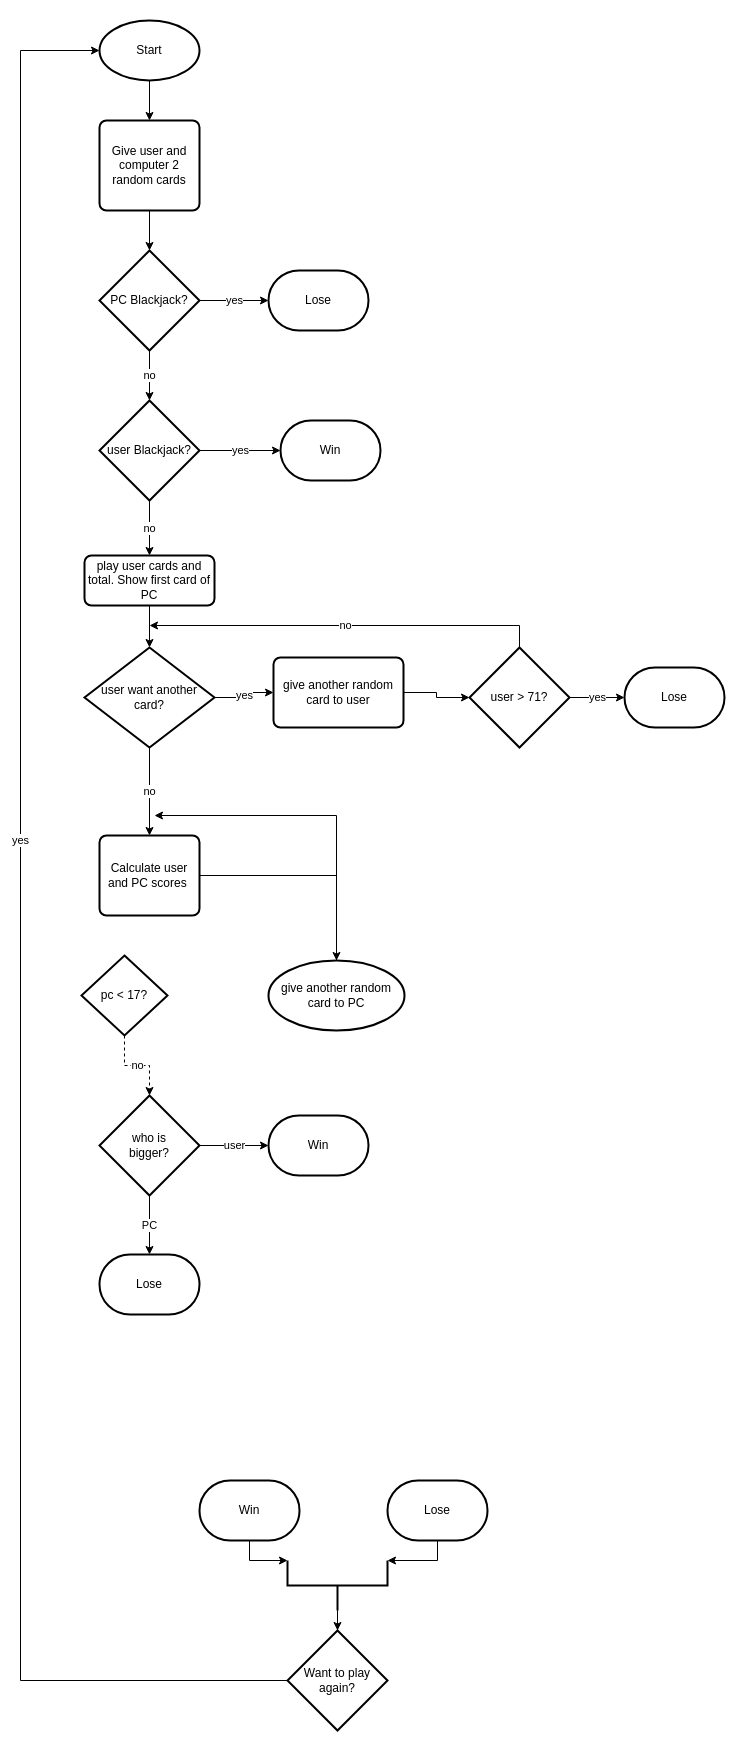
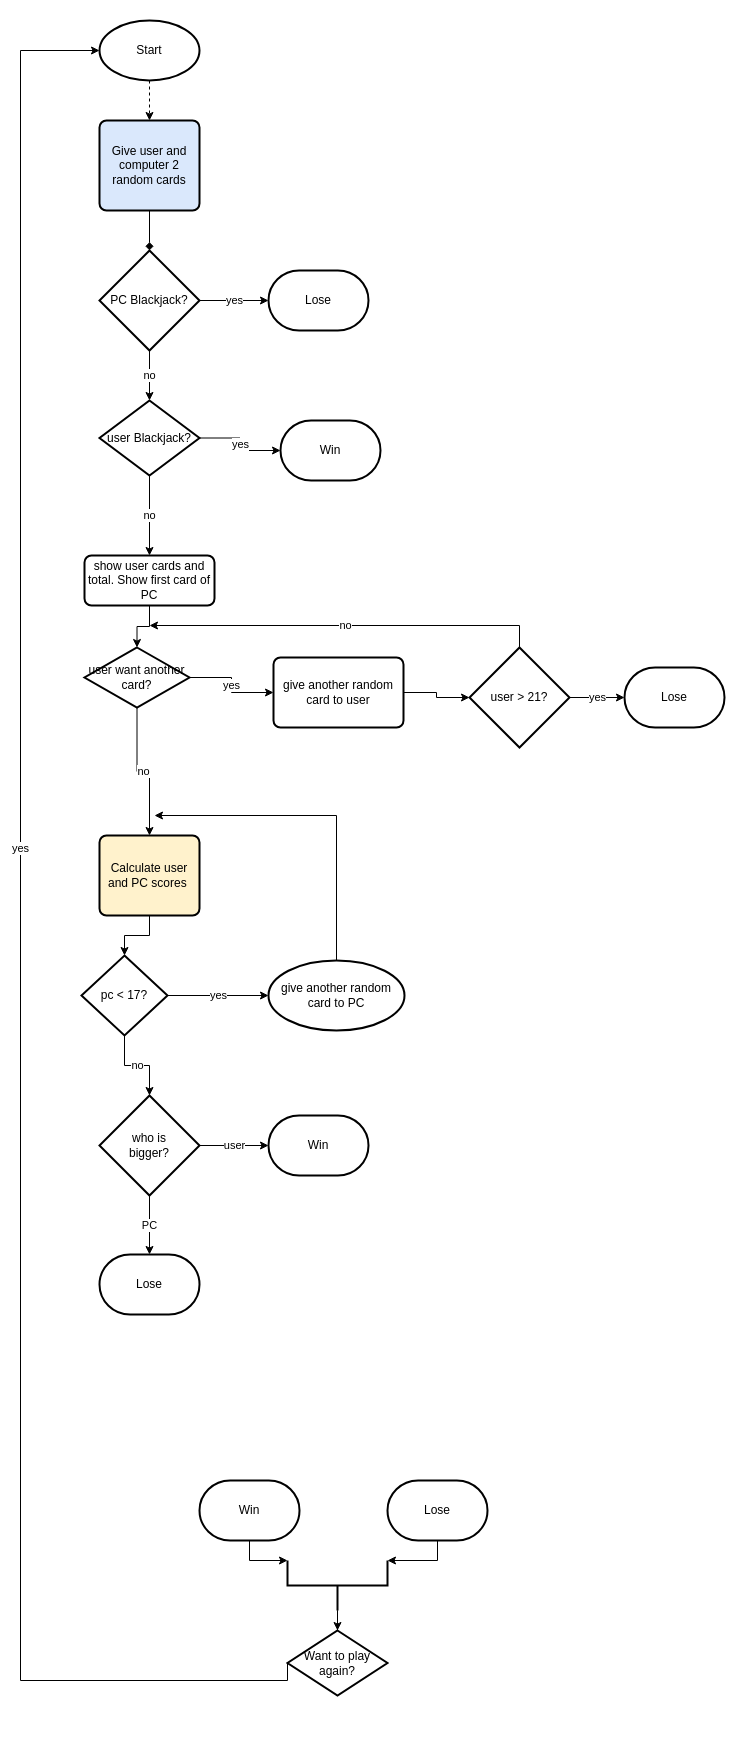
edge "Start" -> "Give user and computer 2 random cards": style solid -> dashed
node "Give user and computer 2 random cards": fillcolor #ffffff -> #dae8fc
edge "Give user and computer 2 random cards" -> "PC Blackjack?": arrowhead classic -> diamond
node "user Blackjack?": size 100x100 -> 100x75
node "play user cards and total. Show first card of PC": label "play user cards and total. Show first card of PC" -> "show user cards and total. Show first card of PC"
node "user want another card?": size 130x100 -> 105x60
node "user > 71?": label "user > 71?" -> "user > 21?"
node "Calculate user and PC scores": fillcolor #ffffff -> #fff2cc
edge "Calculate user and PC scores" -> "give another random card to PC": now "Calculate user and PC scores" -> "pc < 17?"
edge "pc < 17?" -> "give another random card to PC": added, label "yes"
edge "pc < 17?" -> "who is bigger?": style dashed -> solid
node "Want to play again?": size 100x100 -> 100x65
